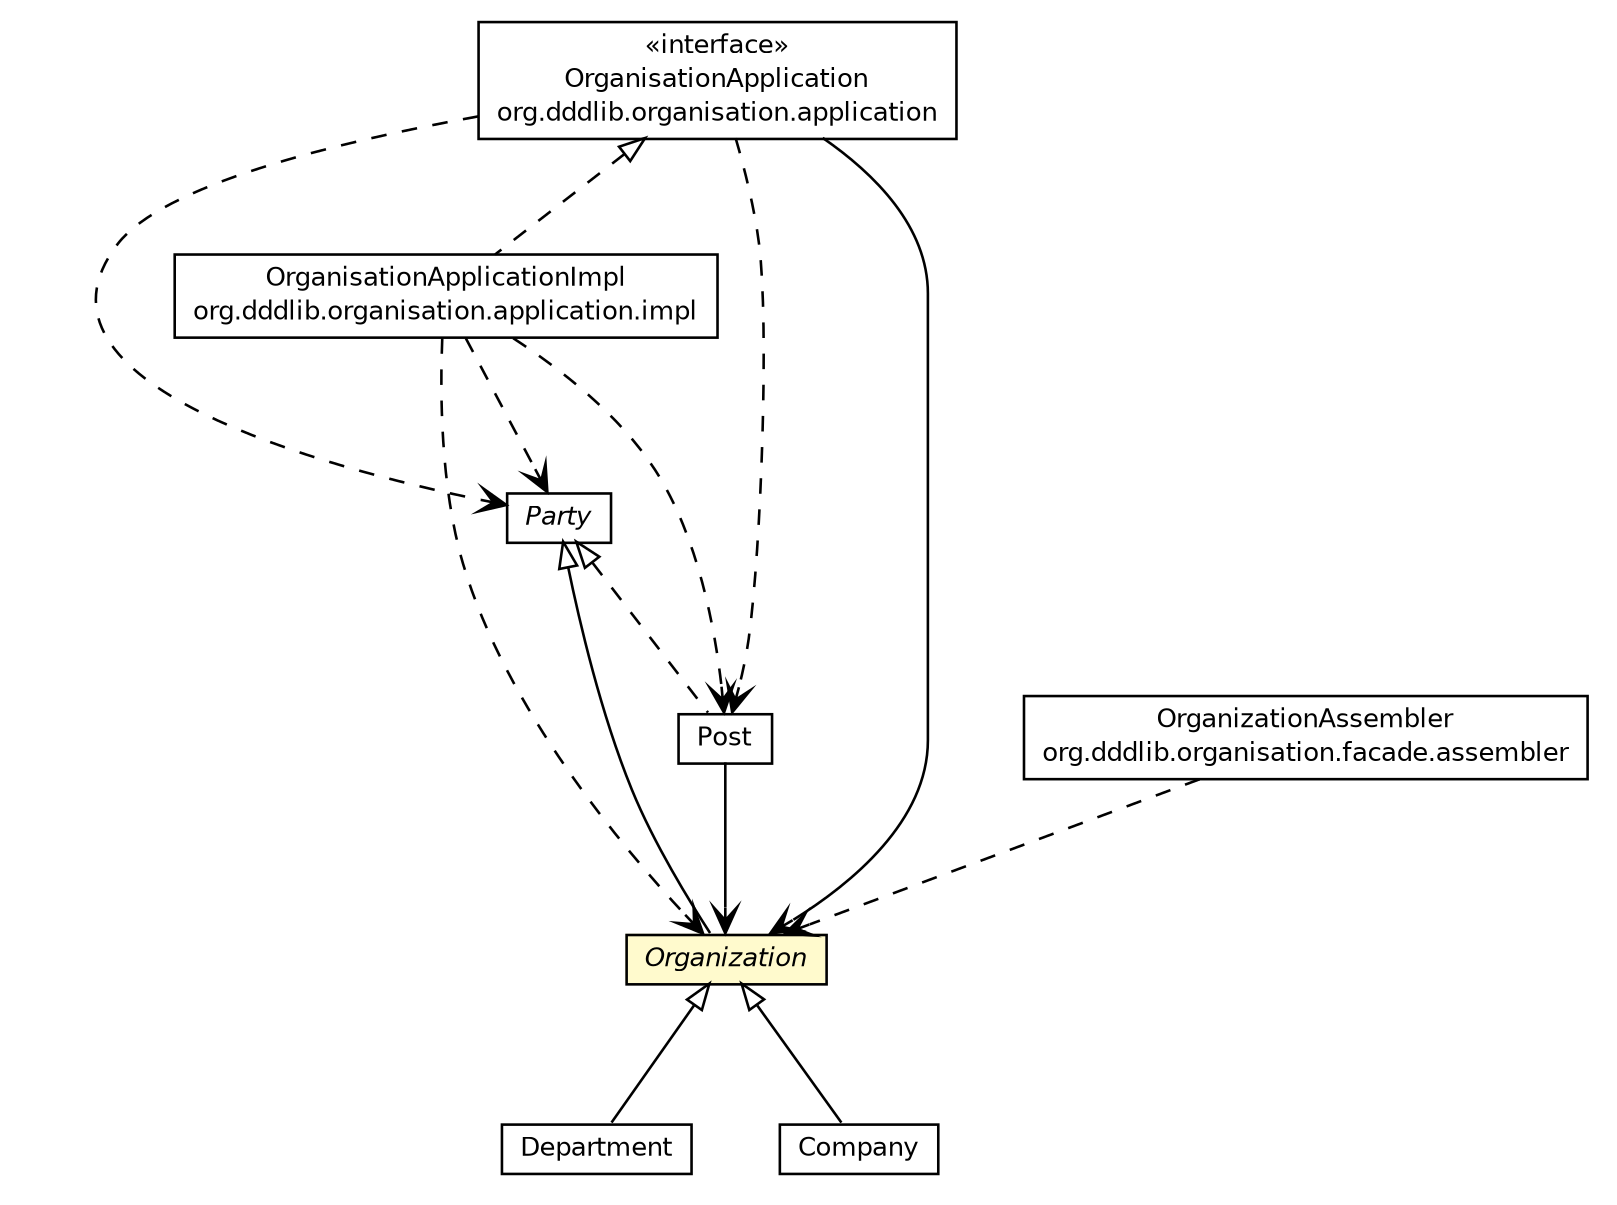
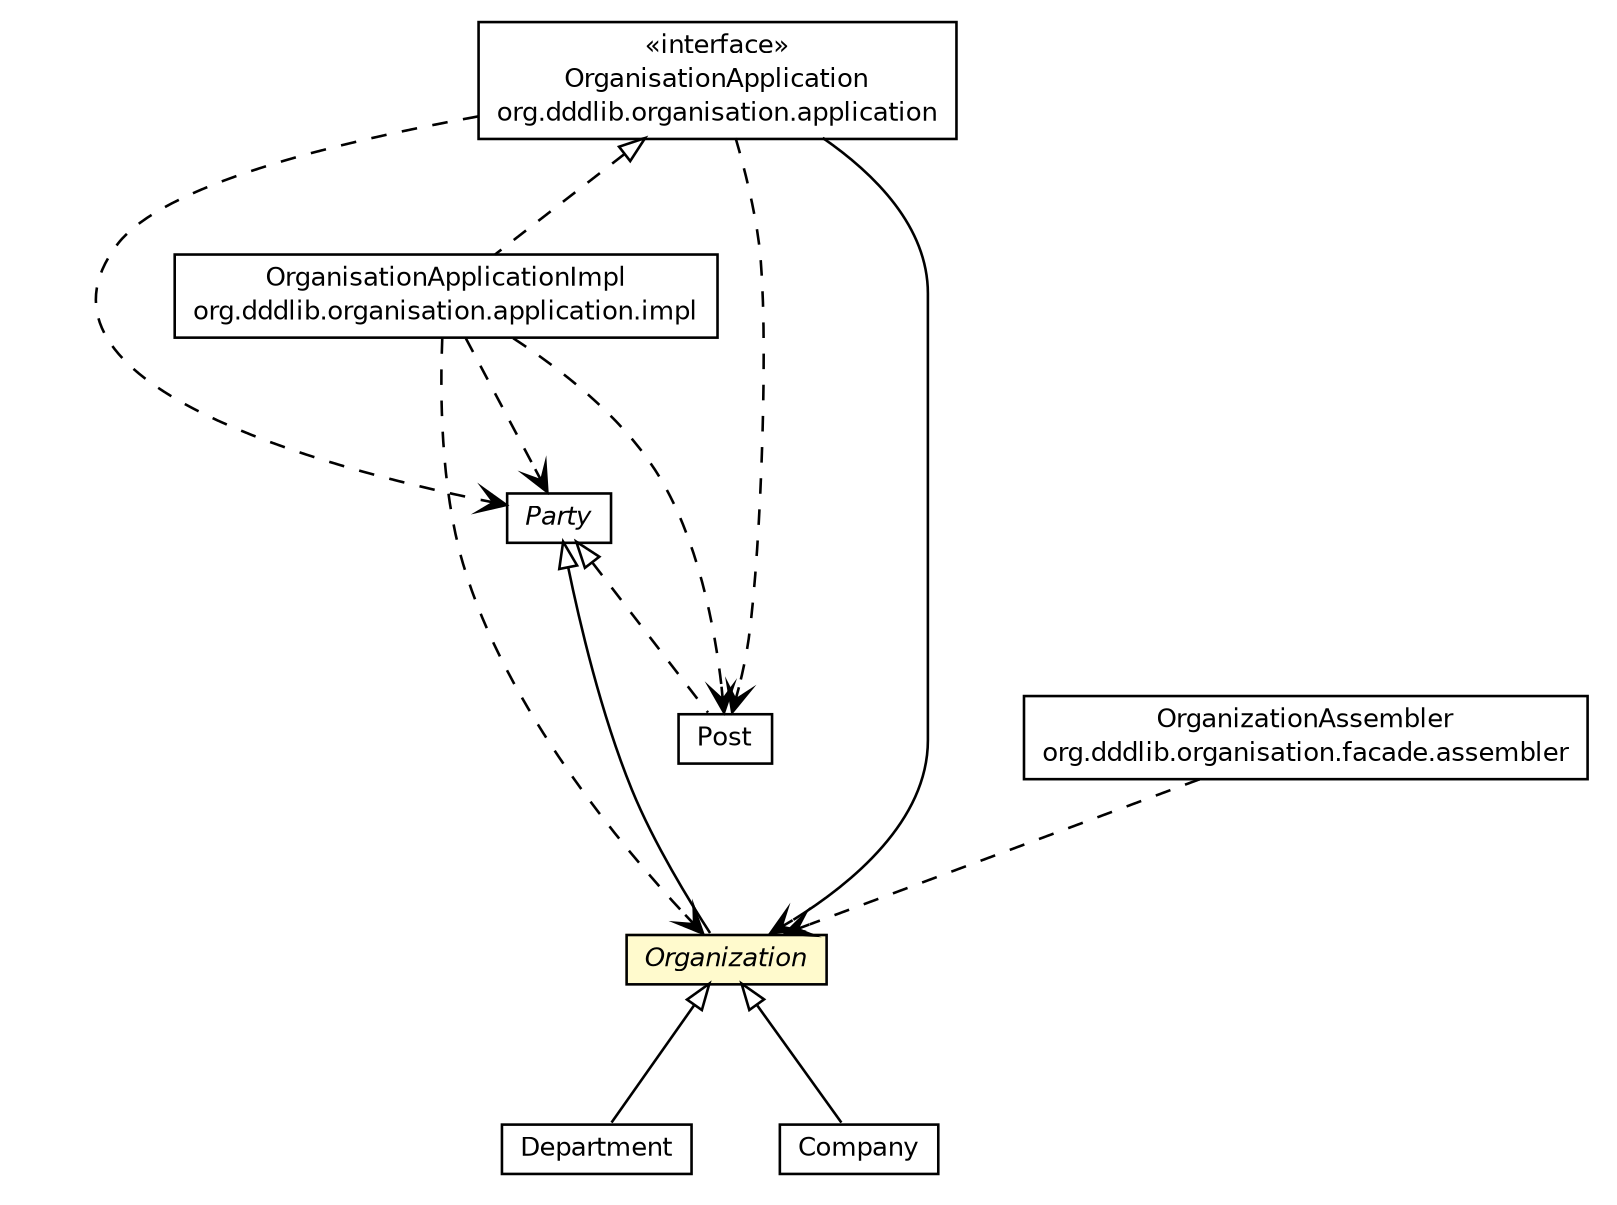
edge "Post" -> "Organization": removed
